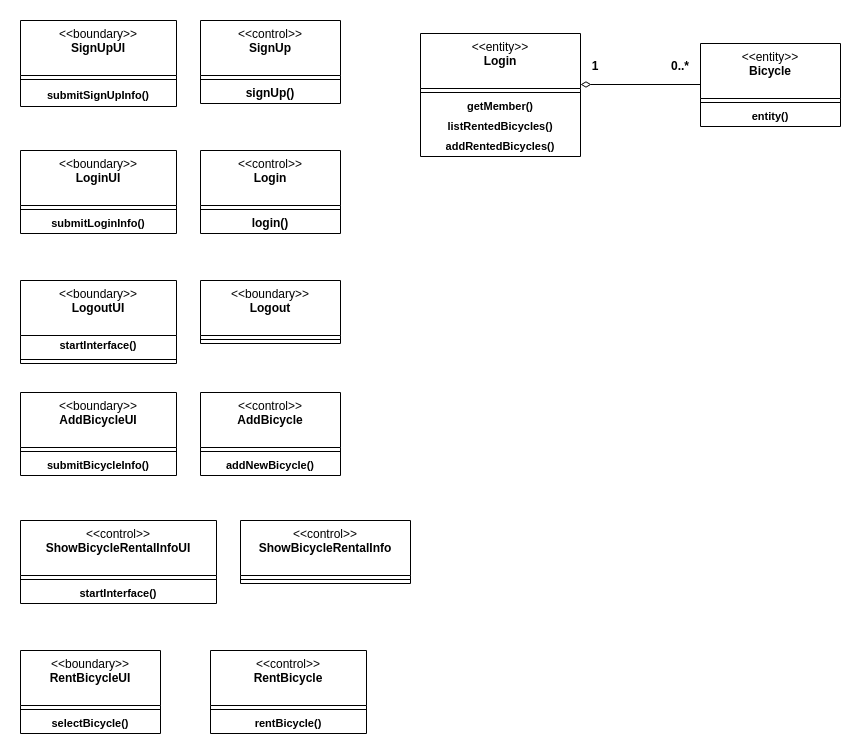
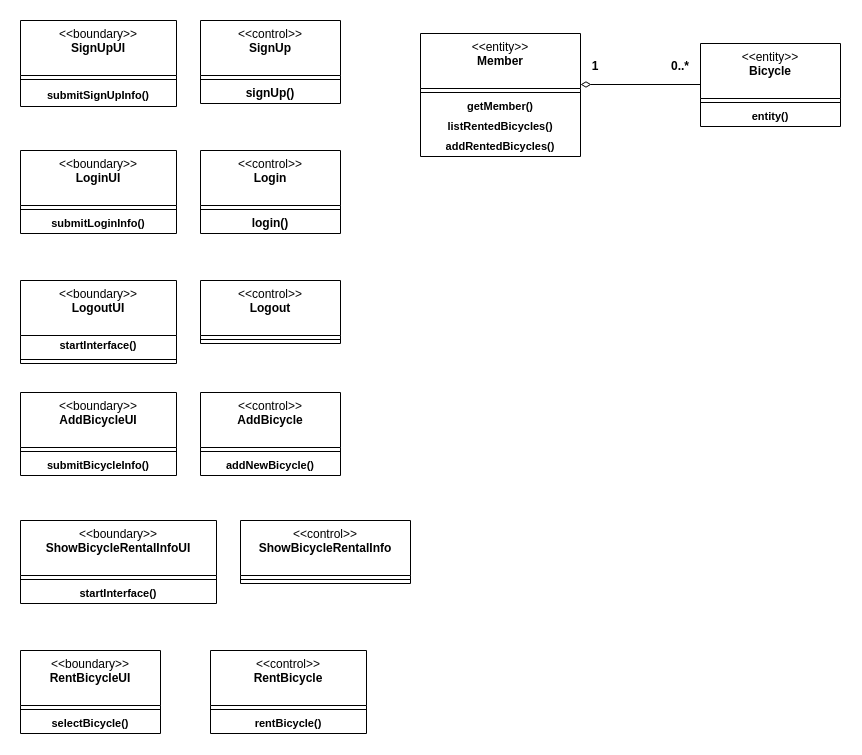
node "<<entity>> Login": label "<<entity>> Login" -> "<<entity>> Member"
node "<<boundary>> Logout": label "<<boundary>> Logout" -> "<<control>> Logout"
node "<<control>> ShowBicycleRentalInfoUI": label "<<control>> ShowBicycleRentalInfoUI" -> "<<boundary>> ShowBicycleRentalInfoUI"
